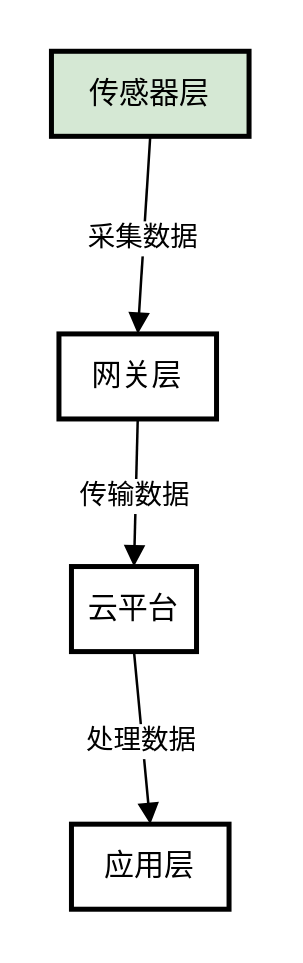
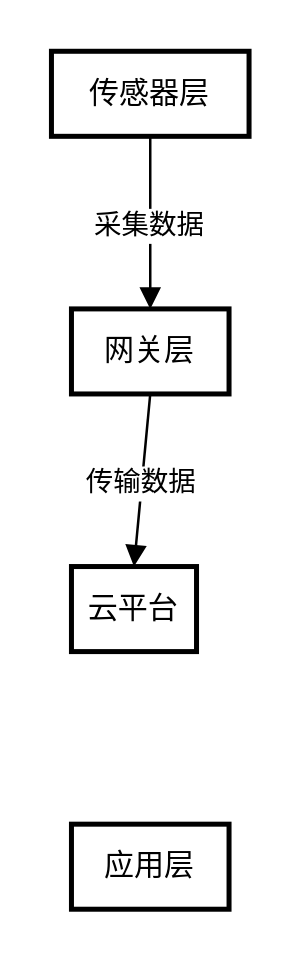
node "传感器层": fillcolor #d5e8d4 -> #ffffff
node "网关层": moved (138, 376) -> (150, 351)
edge "云平台" -> "应用层": removed, label "处理数据"
